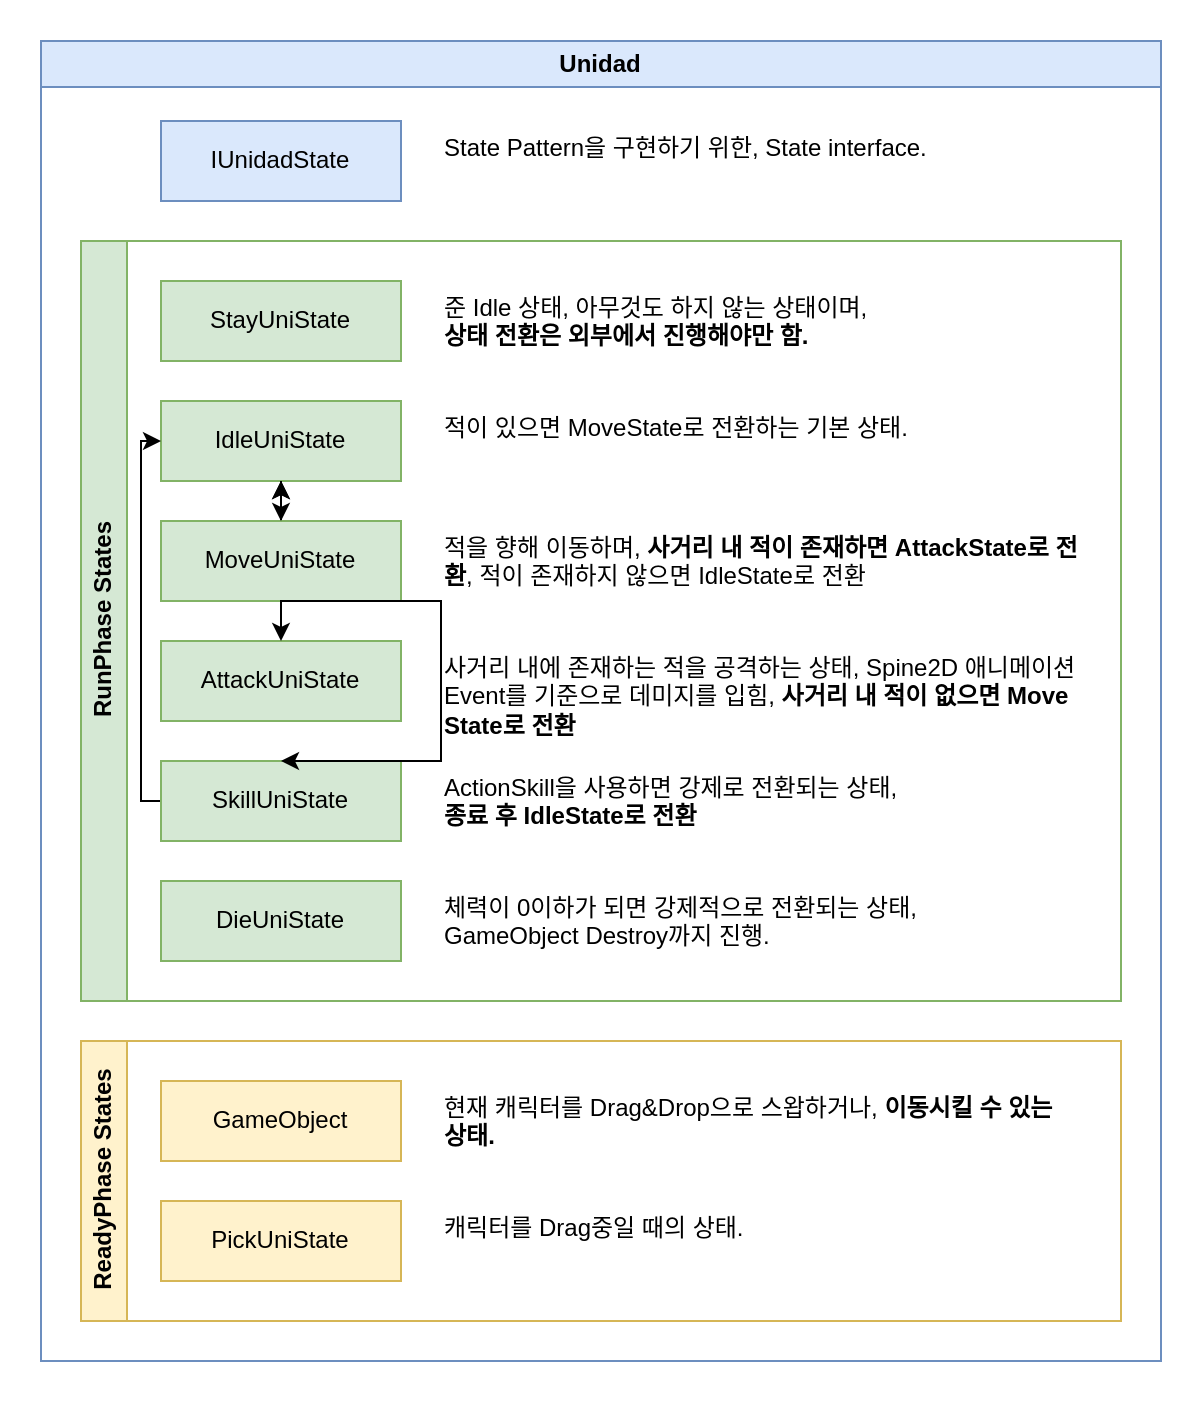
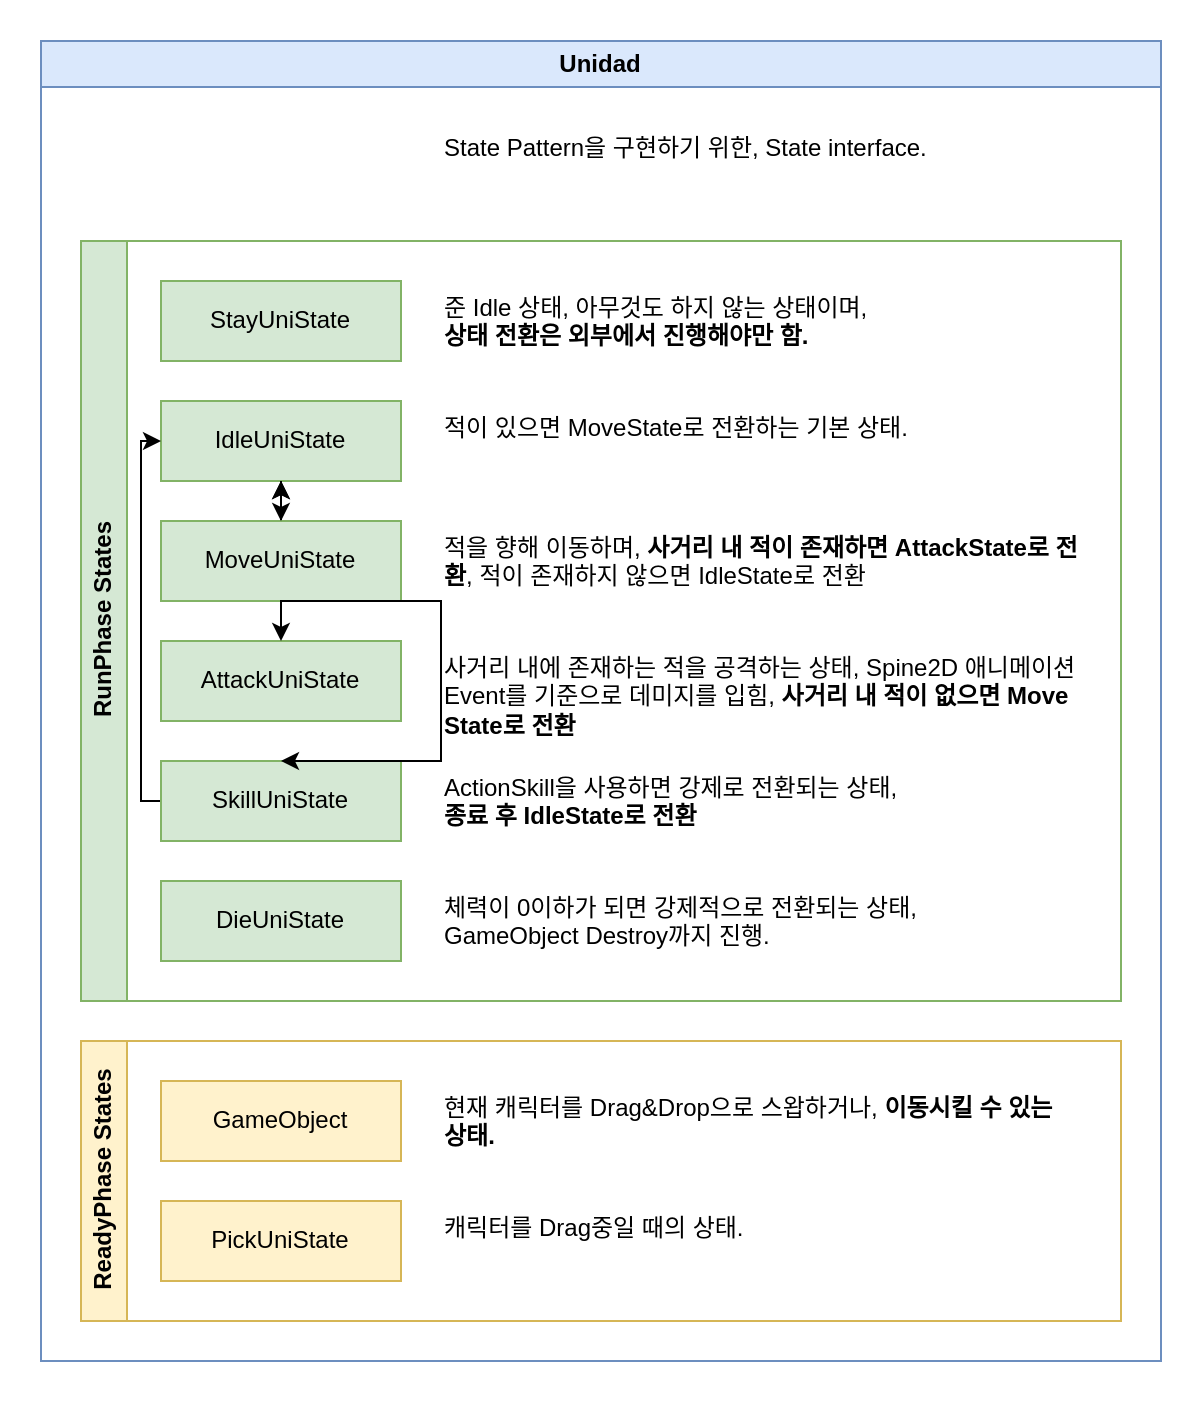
node "IUnidadState": removed
